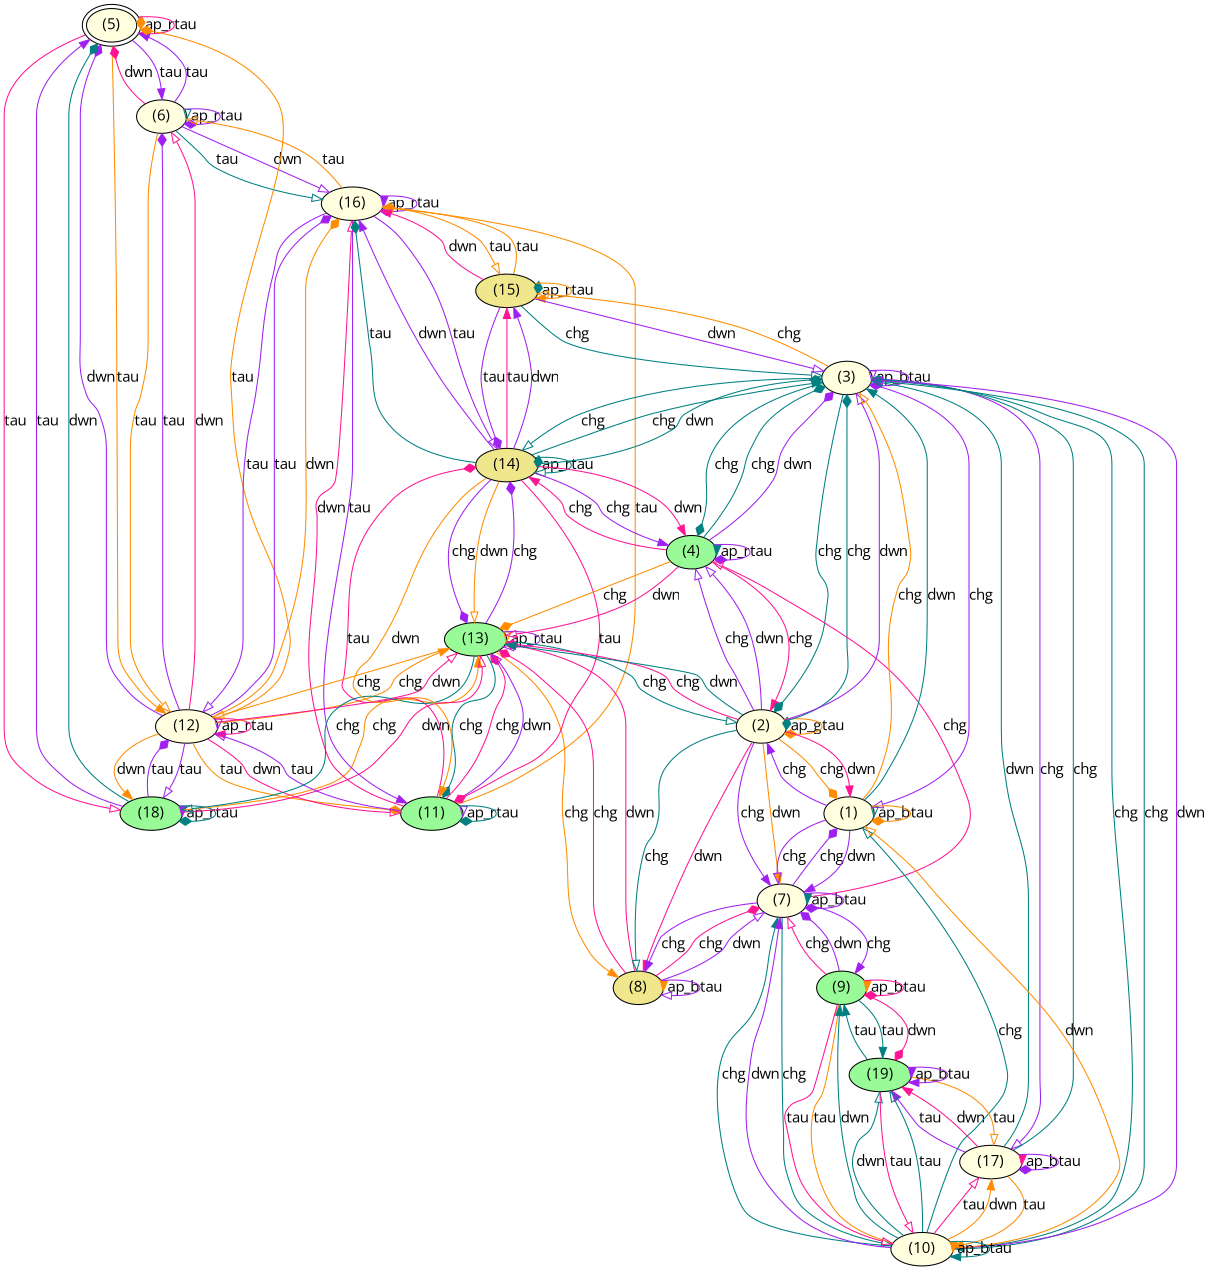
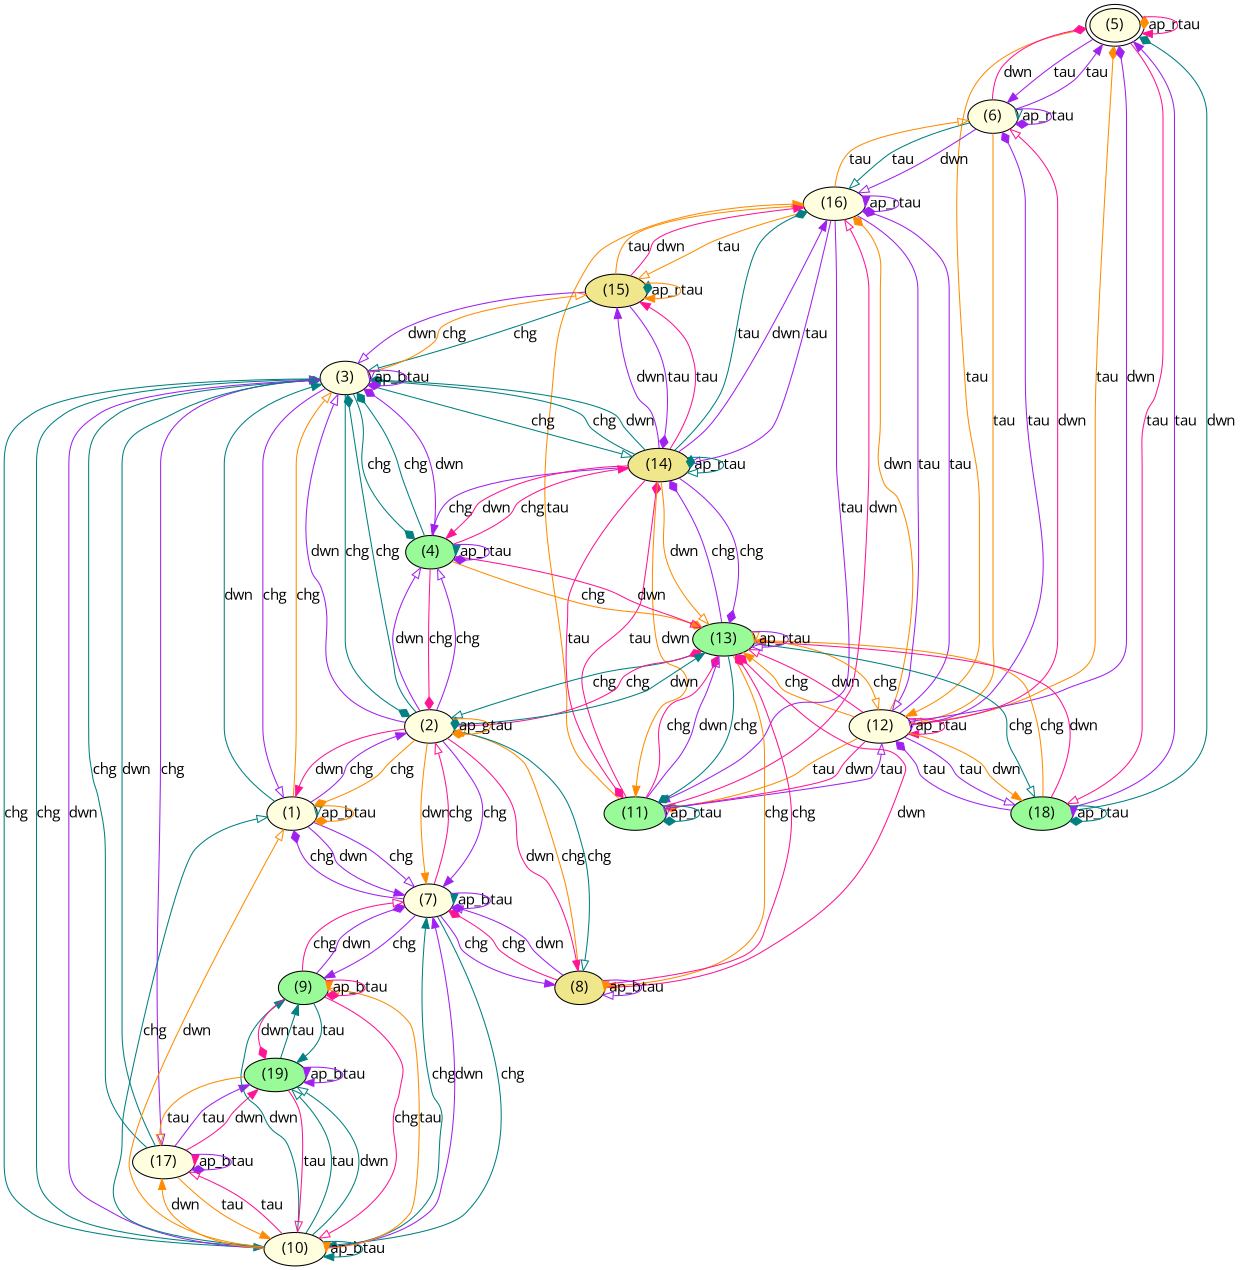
edge "(4)" -> "(2)": arrowhead normal -> diamond
edge "(7)" -> "(4)": now "(7)" -> "(2)"
edge "(8)" -> "(2)": added, label "chg"
edge "(7)" -> "(10)": arrowhead onormal -> normal
edge "(9)" -> "(10)": label "tau" -> "chg"
